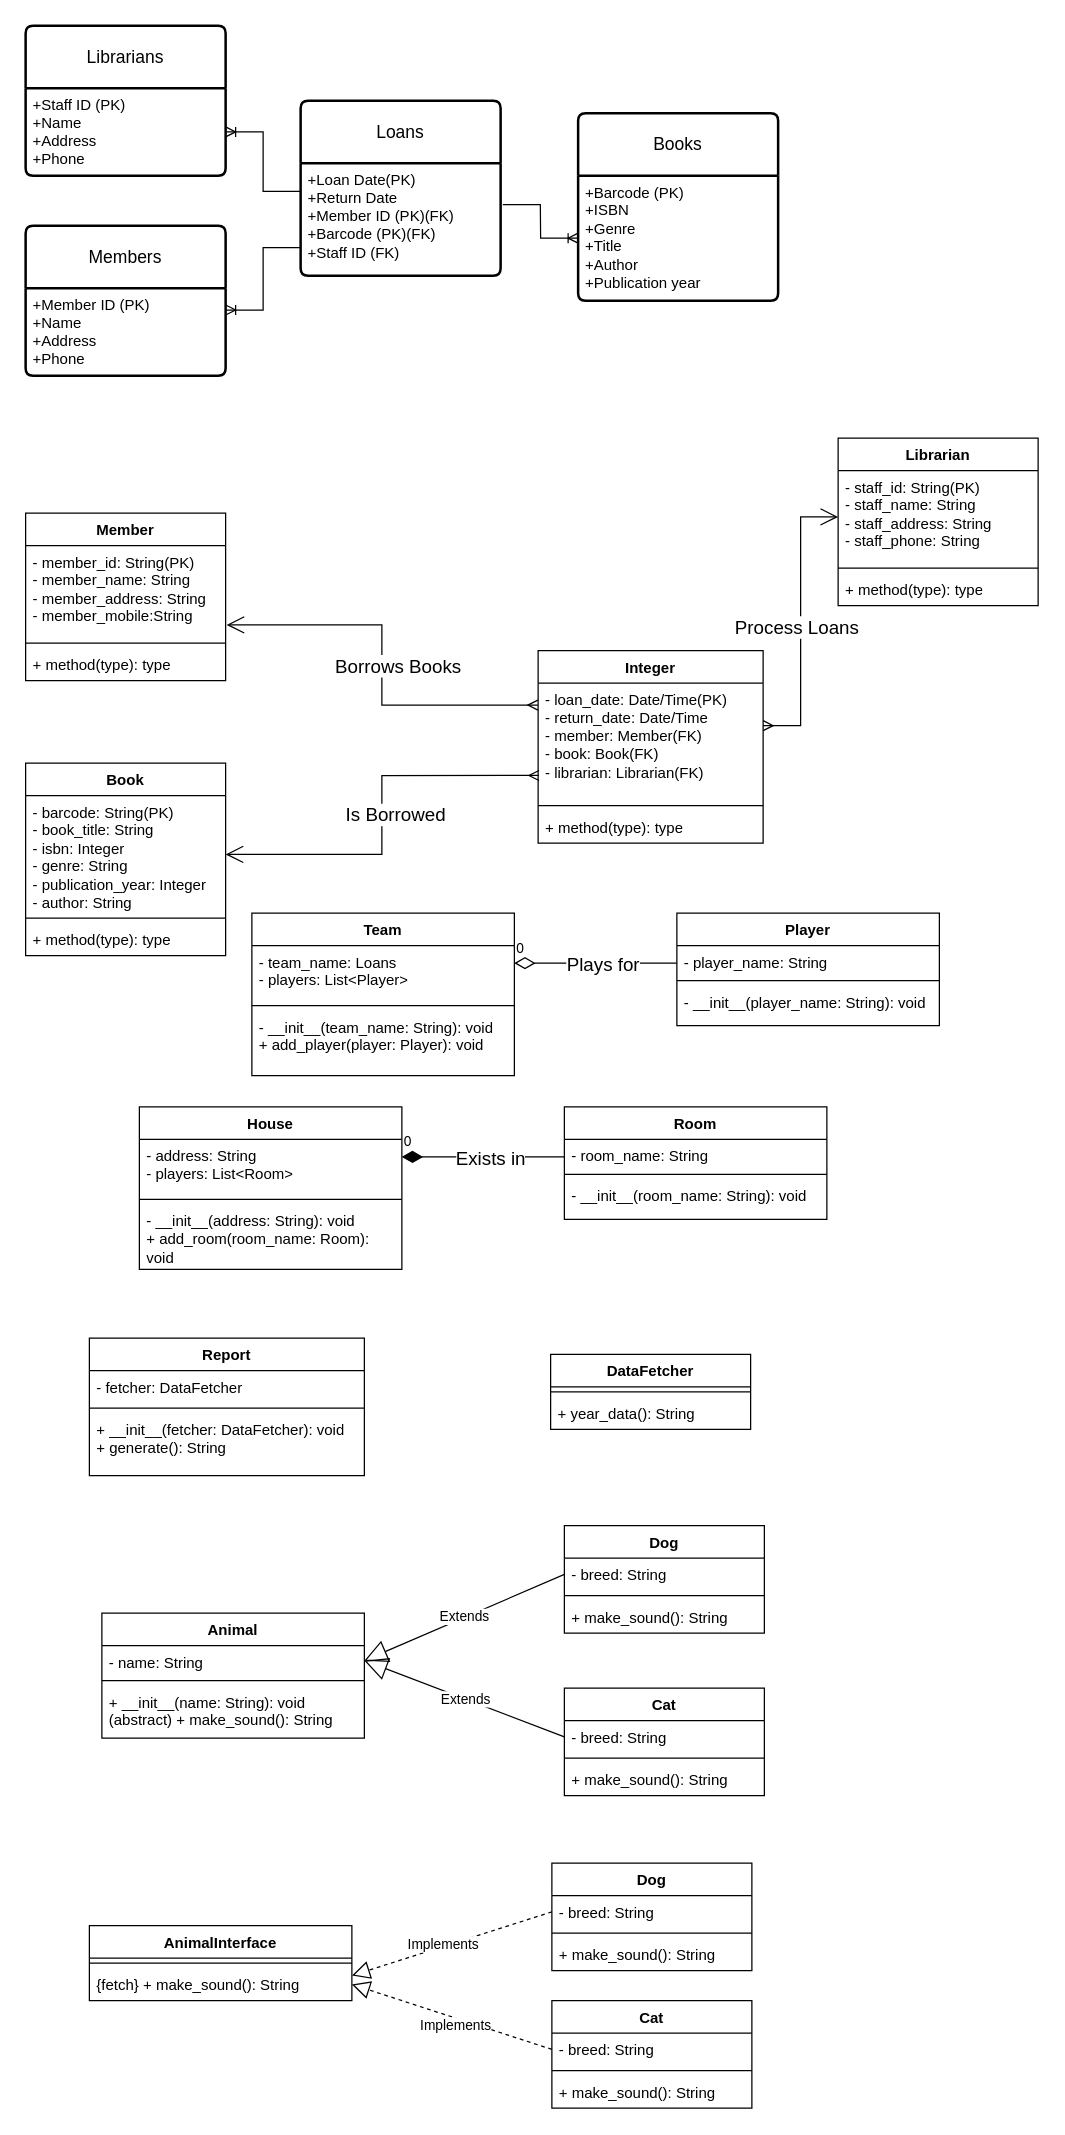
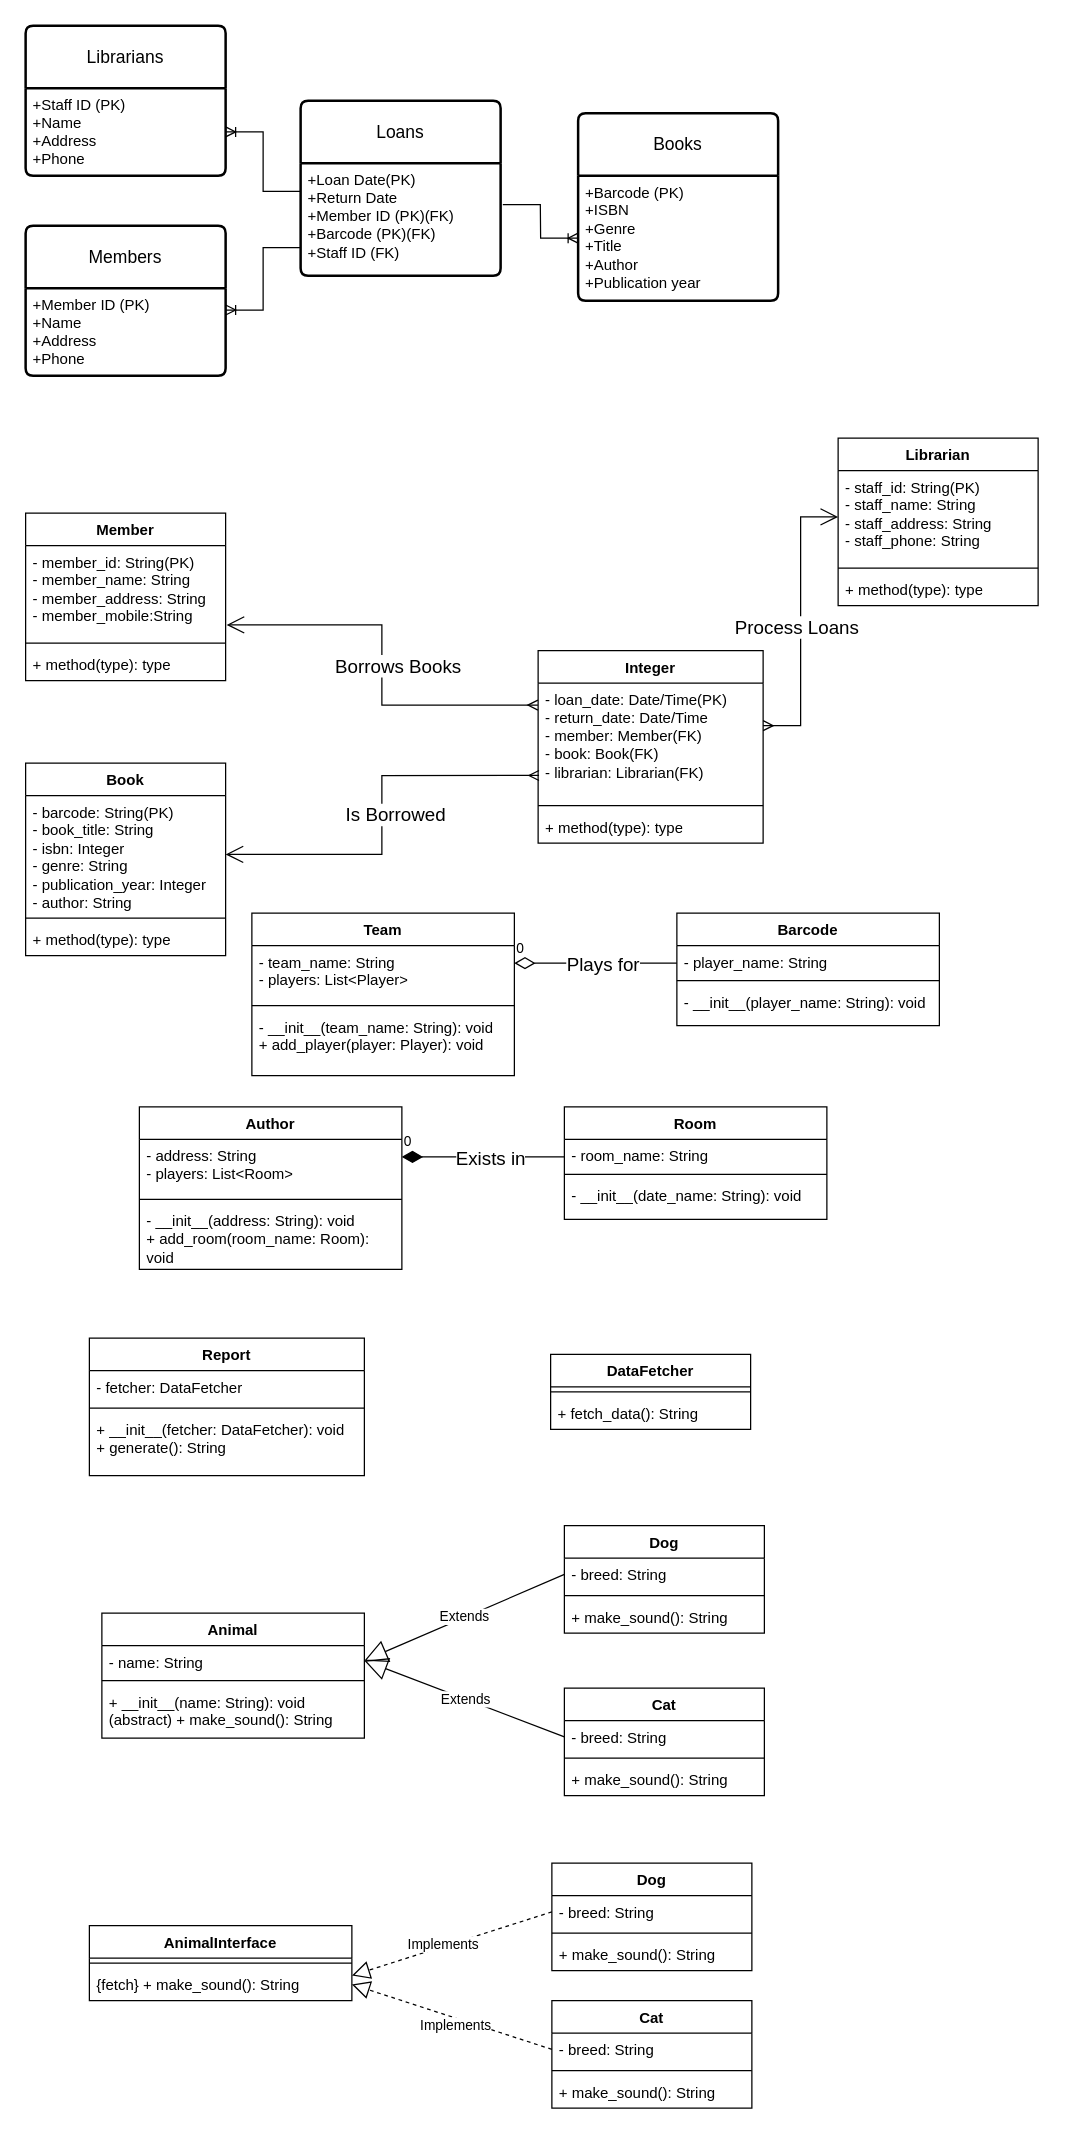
node "Player": label "Player" -> "Barcode"
node "- team_name: Loans - players: List<Player>": label "- team_name: Loans - players: List<Player>" -> "- team_name: String - players: List<Player>"
node "House": label "House" -> "Author"
node "- __init__(room_name: String): void": label "- __init__(room_name: String): void" -> "- __init__(date_name: String): void"
node "+ year_data(): String": label "+ year_data(): String" -> "+ fetch_data(): String"
